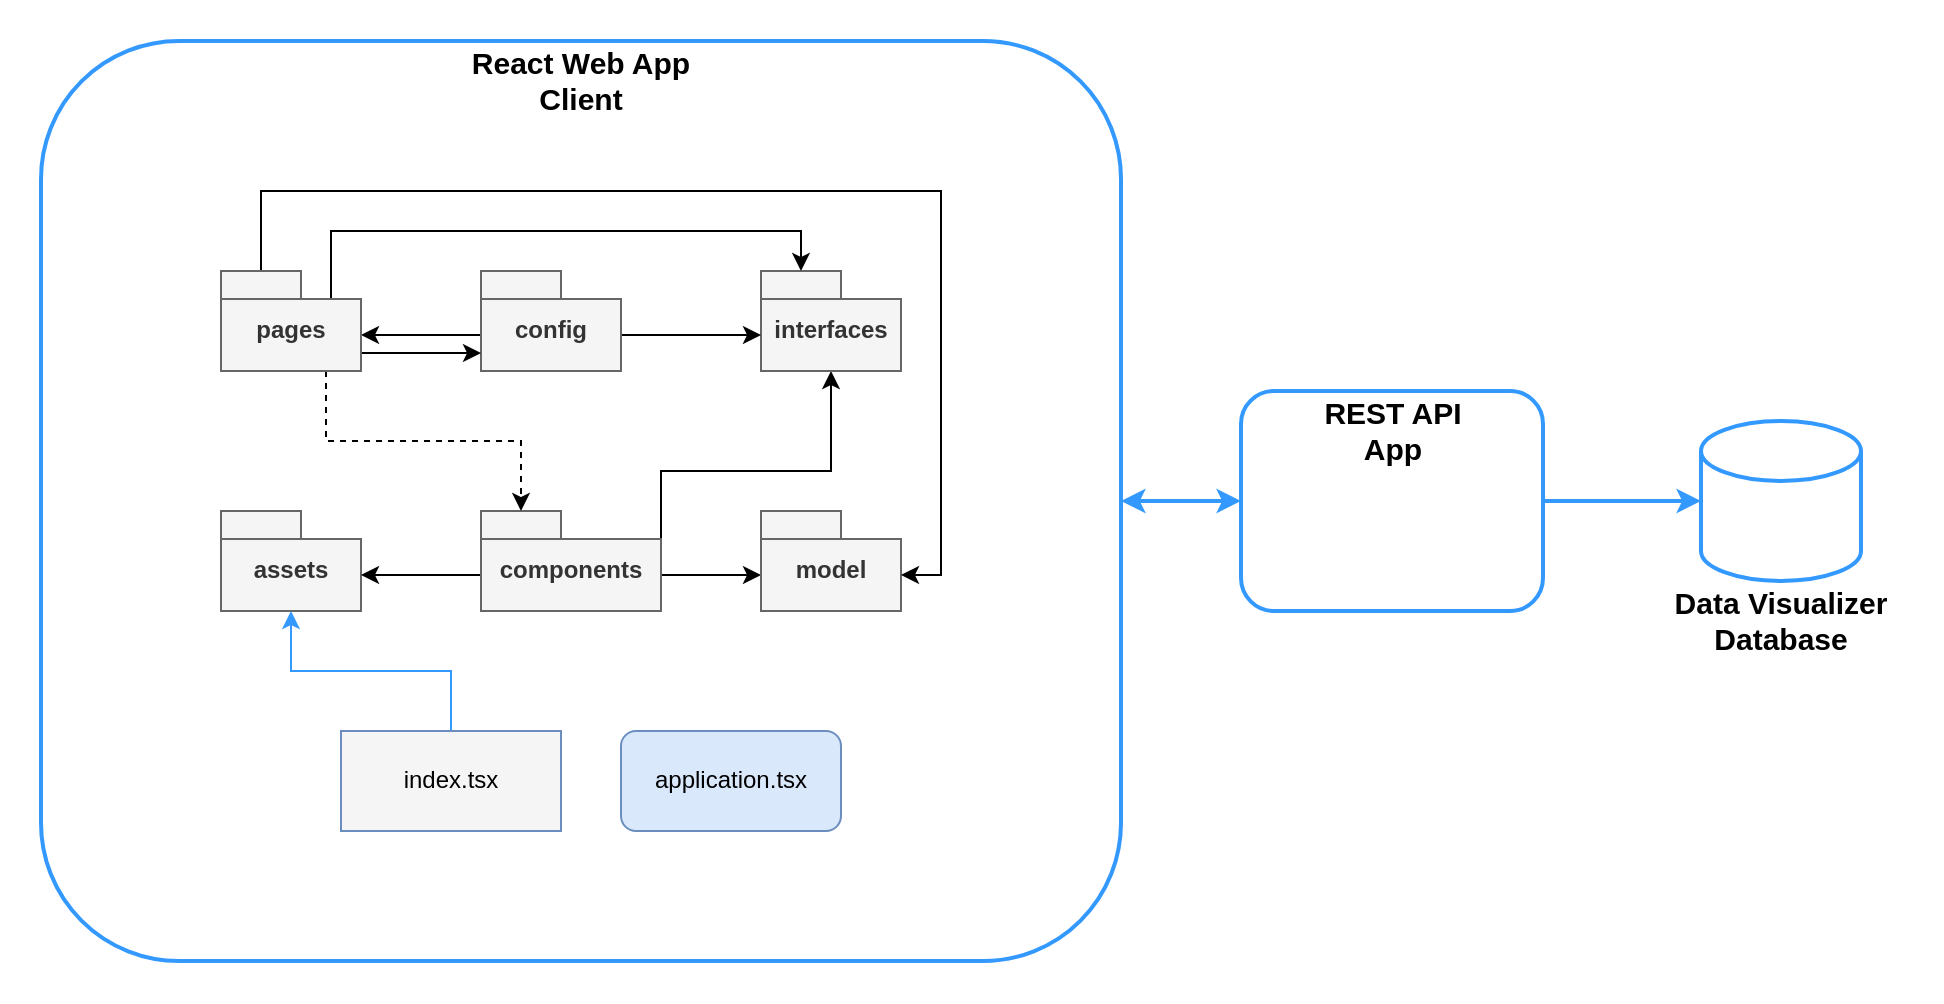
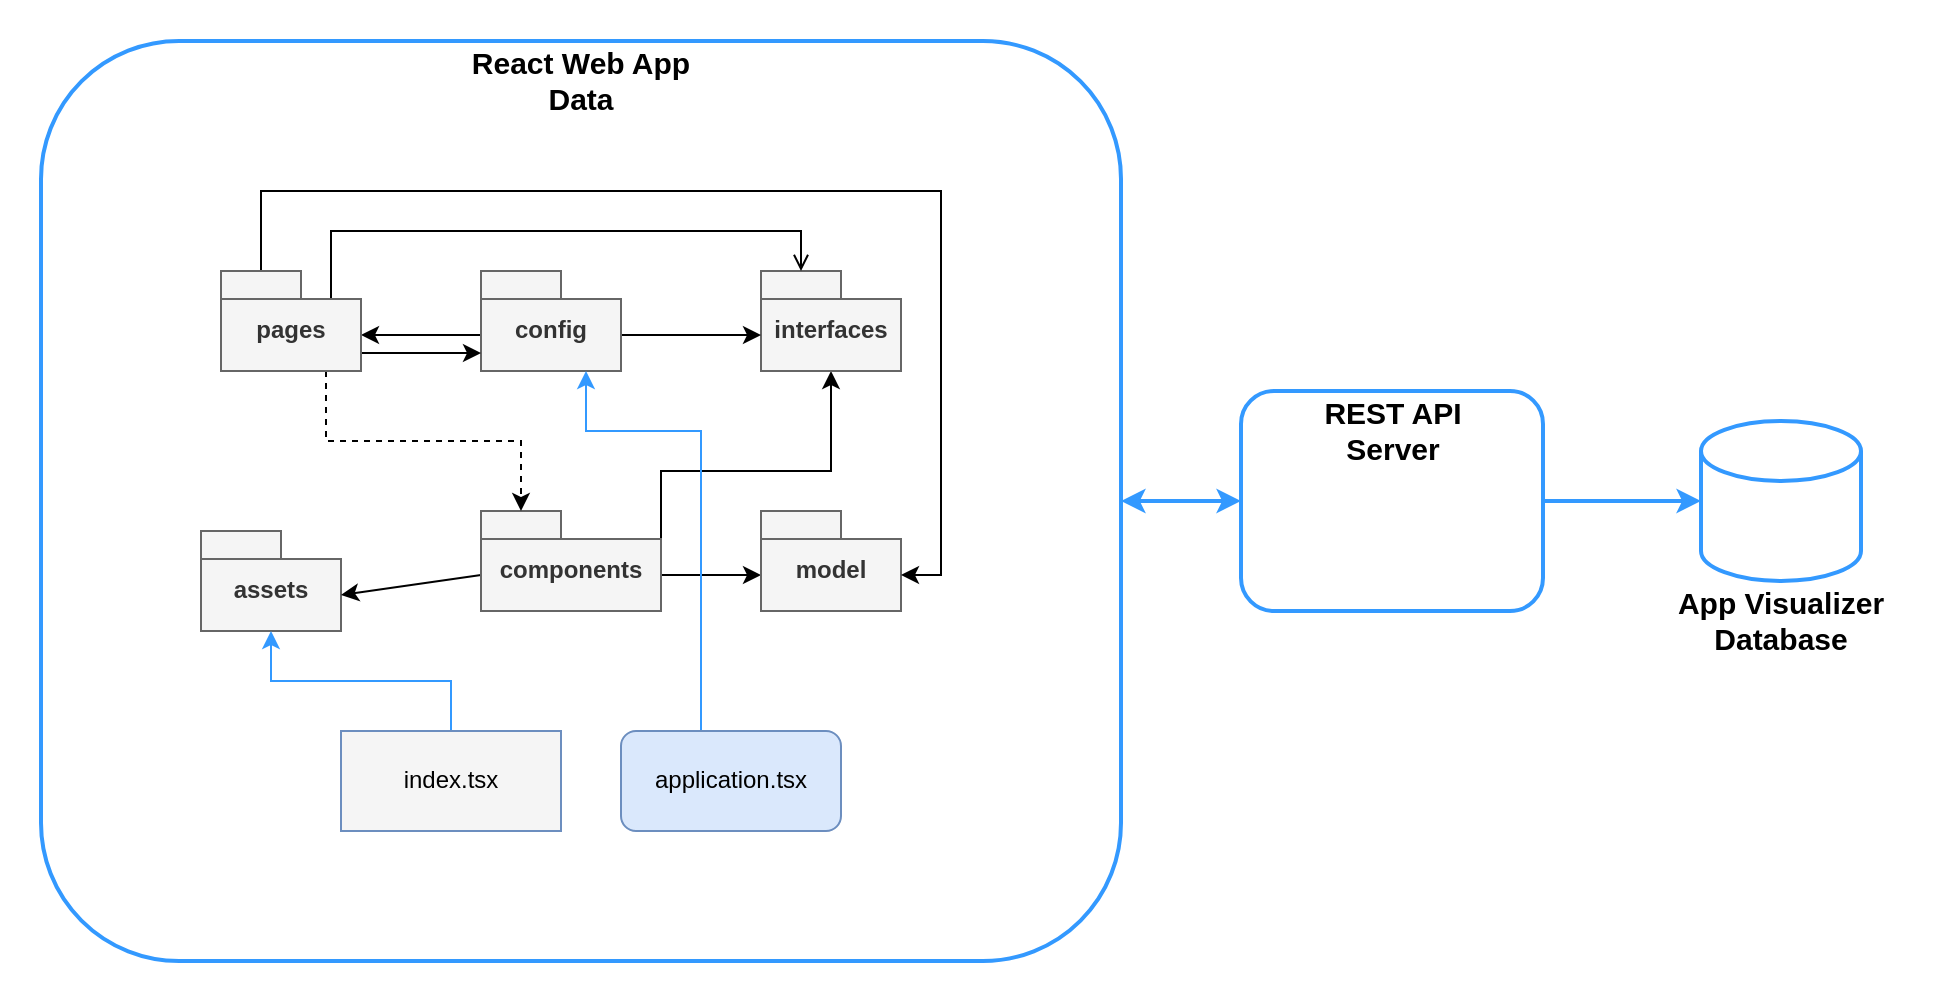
node "React Web App Client": label "React Web App Client" -> "React Web App Data"
edge "pages" -> "interfaces": arrowhead classic -> open
node "REST API App": label "REST API App" -> "REST API Server"
edge "application.tsx" -> "config": added
node "assets": moved (291, 561) -> (271, 581)
node "Data Visualizer Database": label "Data Visualizer Database" -> "App Visualizer Database"
